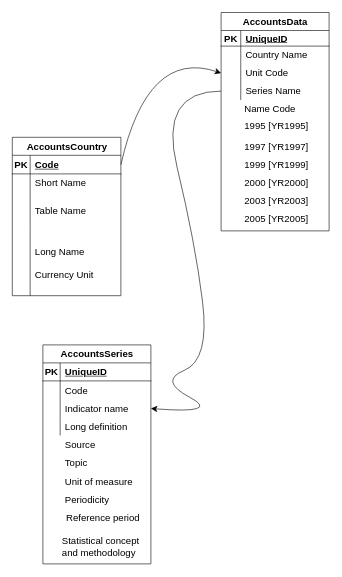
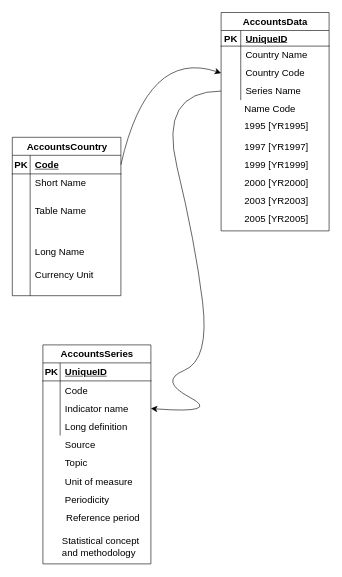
node "Unit Code": label "Unit Code" -> "Country Code"
